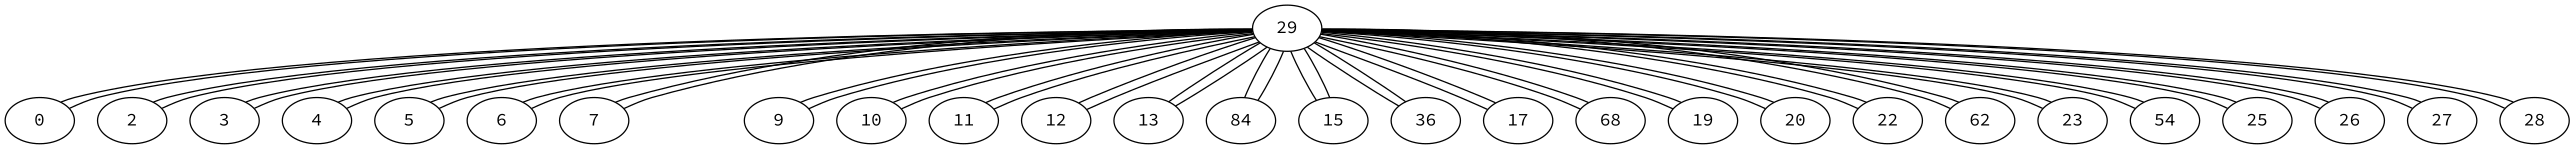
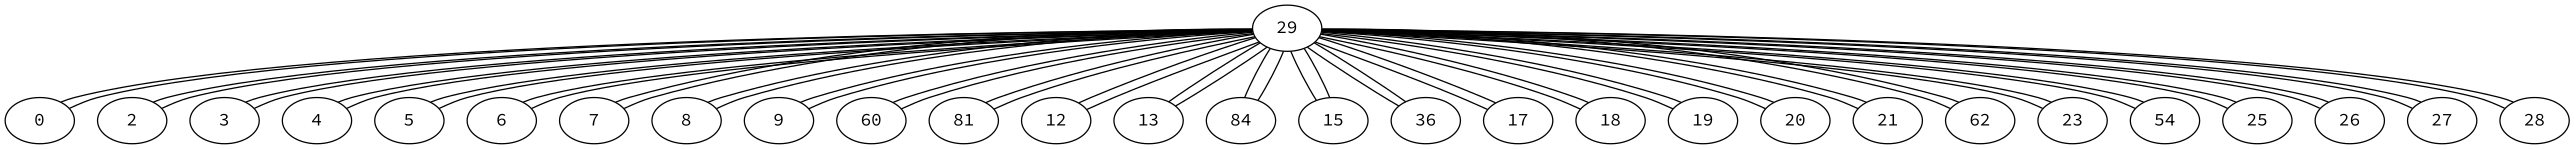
node "8": added
node "10": label "10" -> "60"
node "11": label "11" -> "81"
node "68": label "68" -> "18"
node "22": label "22" -> "21"
